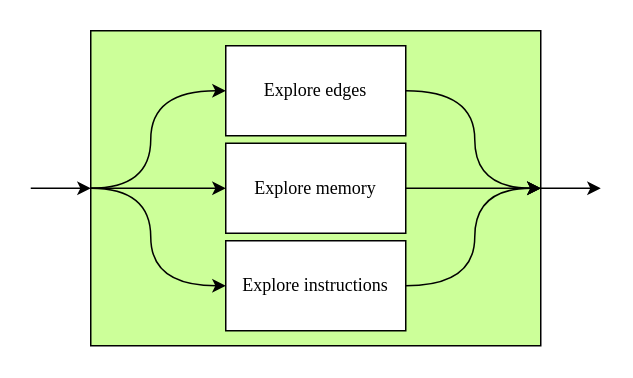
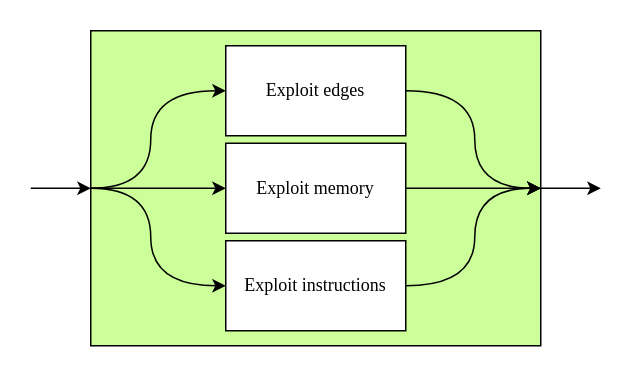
node "Explore edges": label "Explore edges" -> "Exploit edges"
node "Explore memory": label "Explore memory" -> "Exploit memory"
node "Explore instructions": label "Explore instructions" -> "Exploit instructions"
